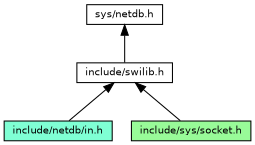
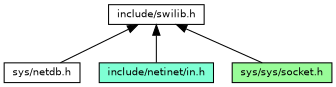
edge "include/swilib.h" -> "sys/netdb.h": reversed
node "include/netdb/in.h": label "include/netdb/in.h" -> "include/netinet/in.h"
node "include/sys/socket.h": label "include/sys/socket.h" -> "sys/sys/socket.h"
